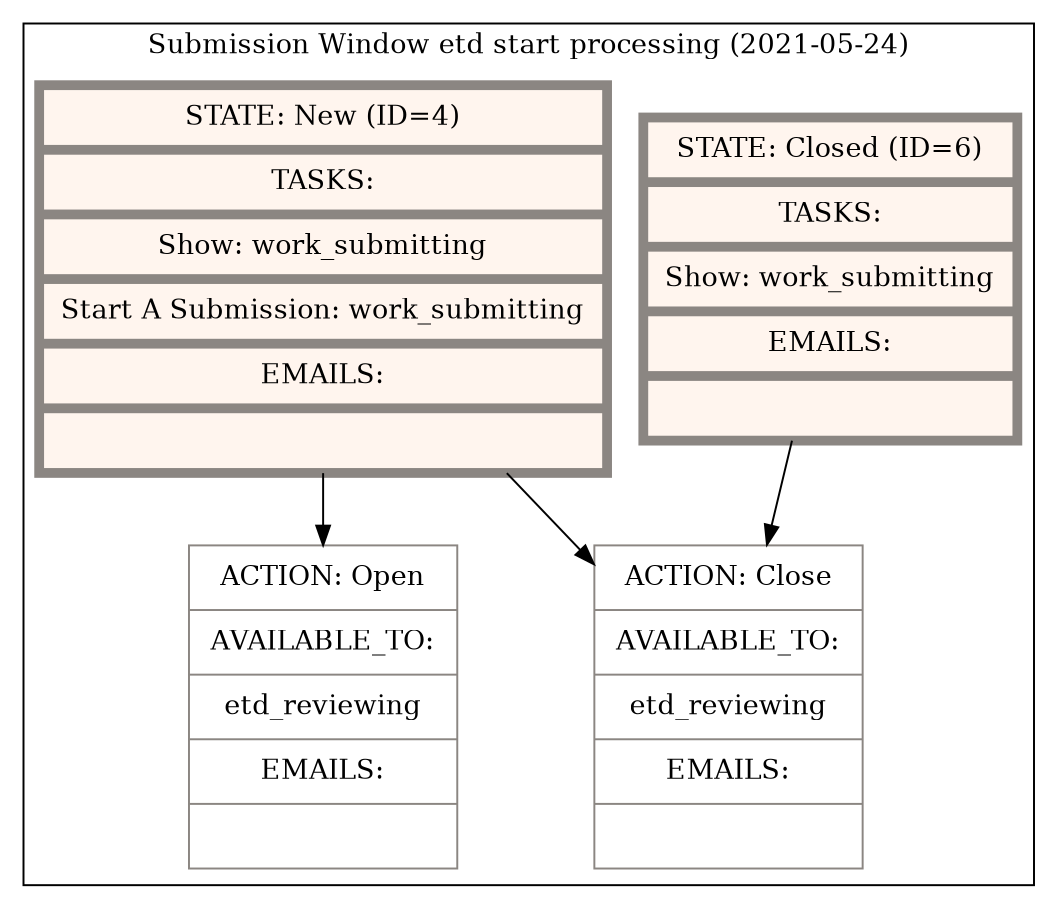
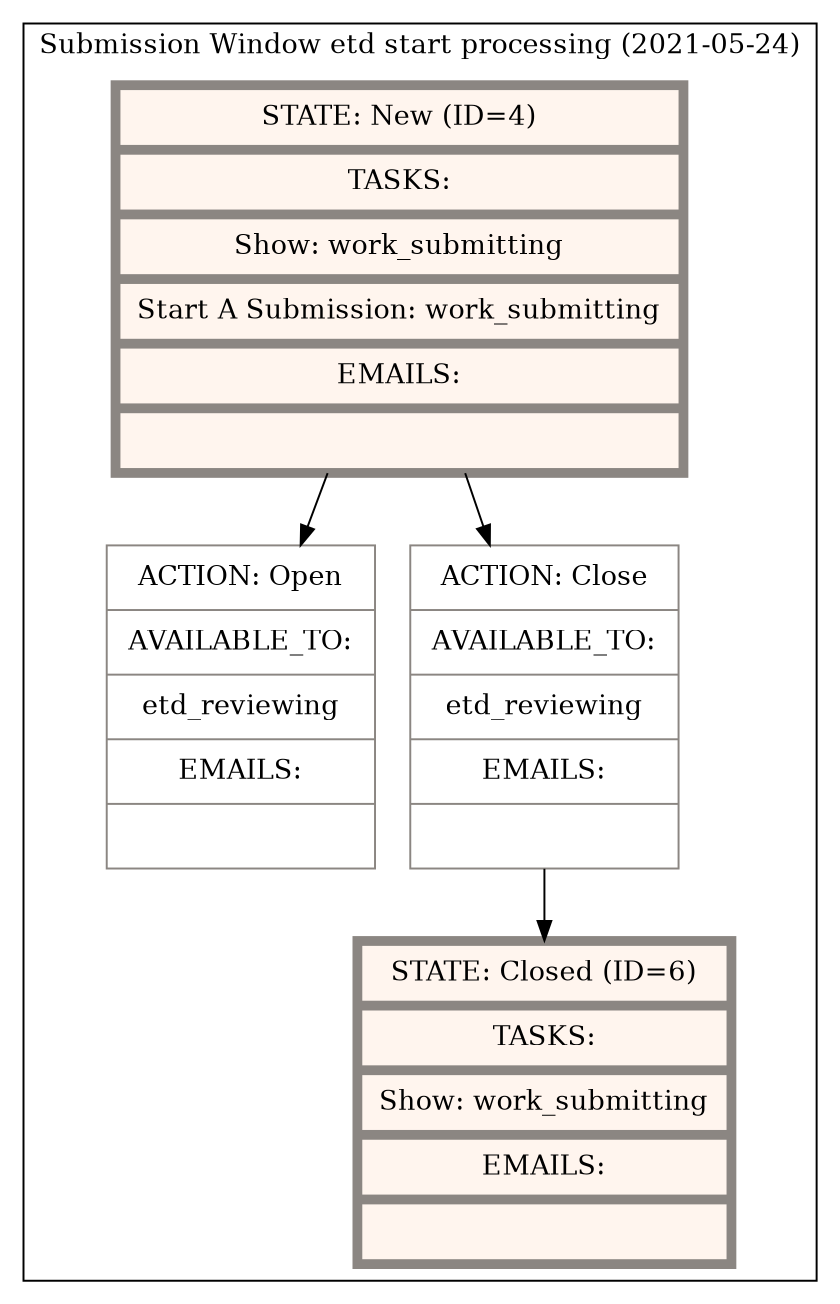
edge "STATE: Closed (ID=6)" -> "ACTION: Close": reversed
